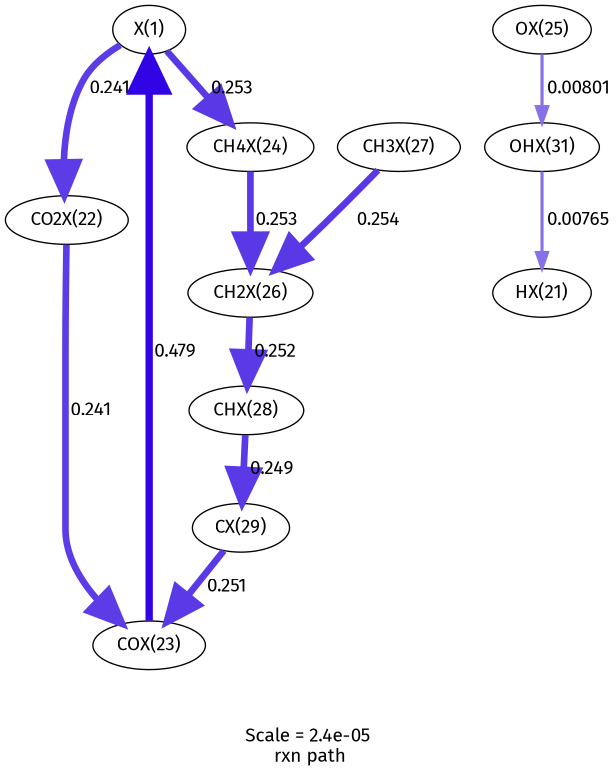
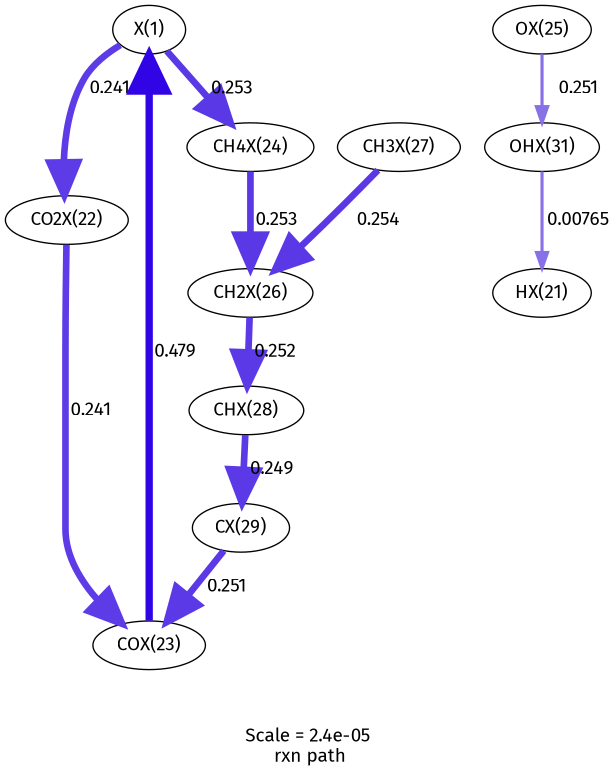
edge "OX(25)" -> "OHX(31)": label " 0.00801" -> " 0.251"
